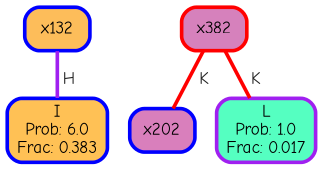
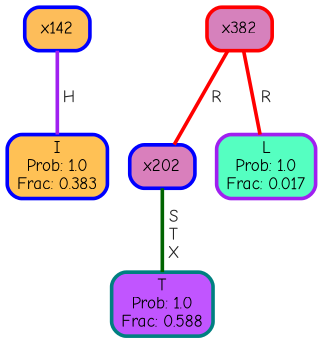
node "x132": label "x132" -> "x142"
edge "x382" -- "x202": label " K" -> " R"
edge "x382" -- "L Prob: 1.0 Frac: 0.017": label " K" -> " R"
node "I Prob: 6.0 Frac: 0.383": label "I Prob: 6.0 Frac: 0.383" -> "I Prob: 1.0 Frac: 0.383"
node "T Prob: 1.0 Frac: 0.588": added
